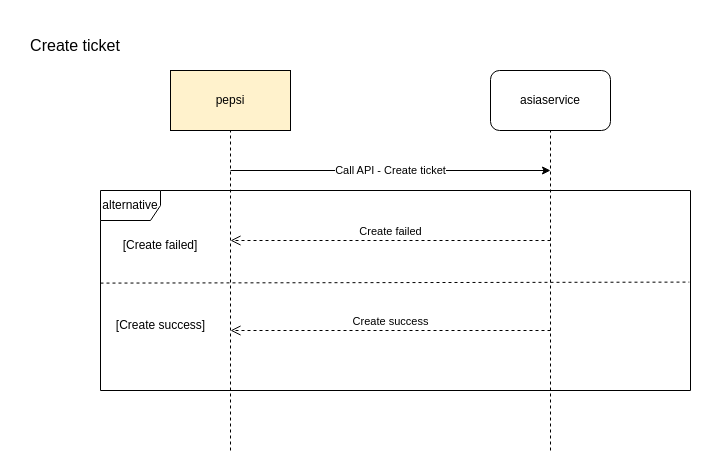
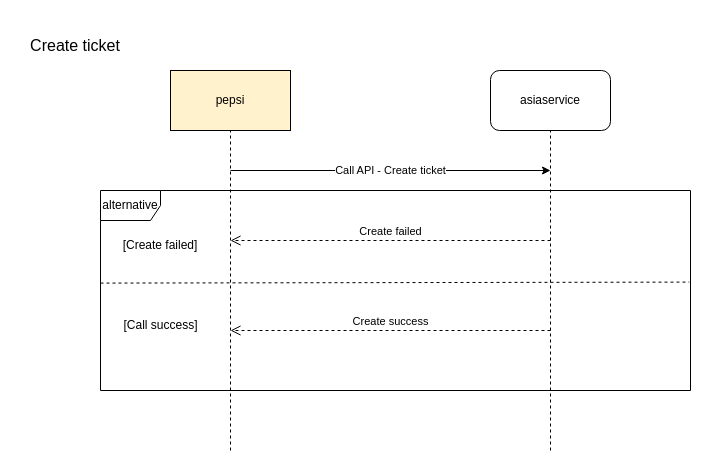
node "[Create success]": label "[Create success]" -> "[Call success]"
